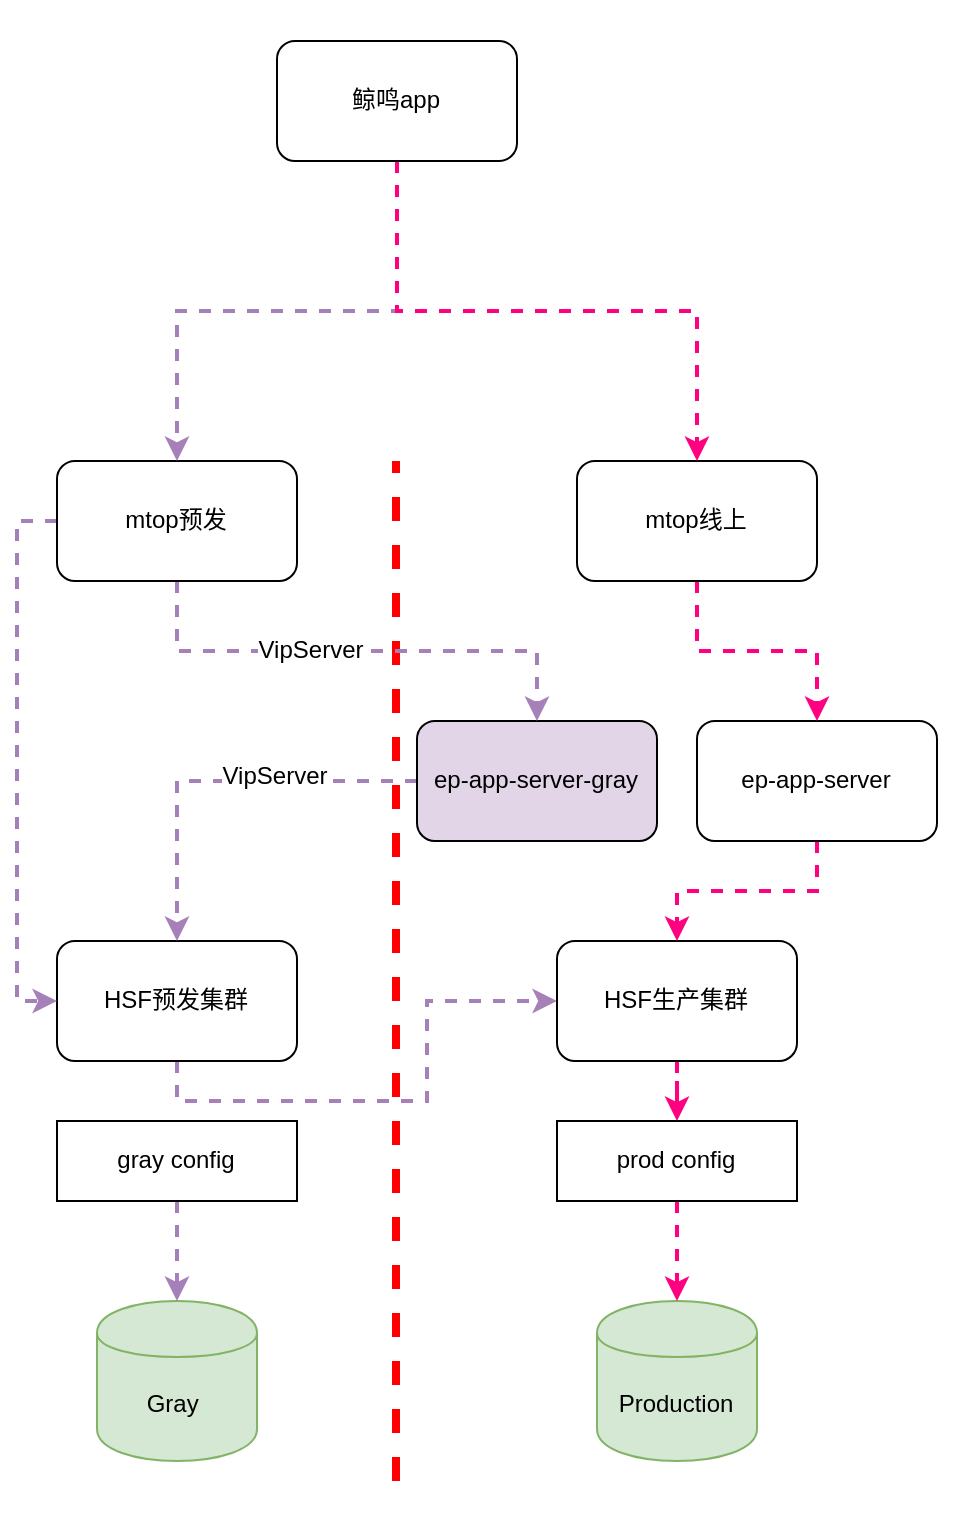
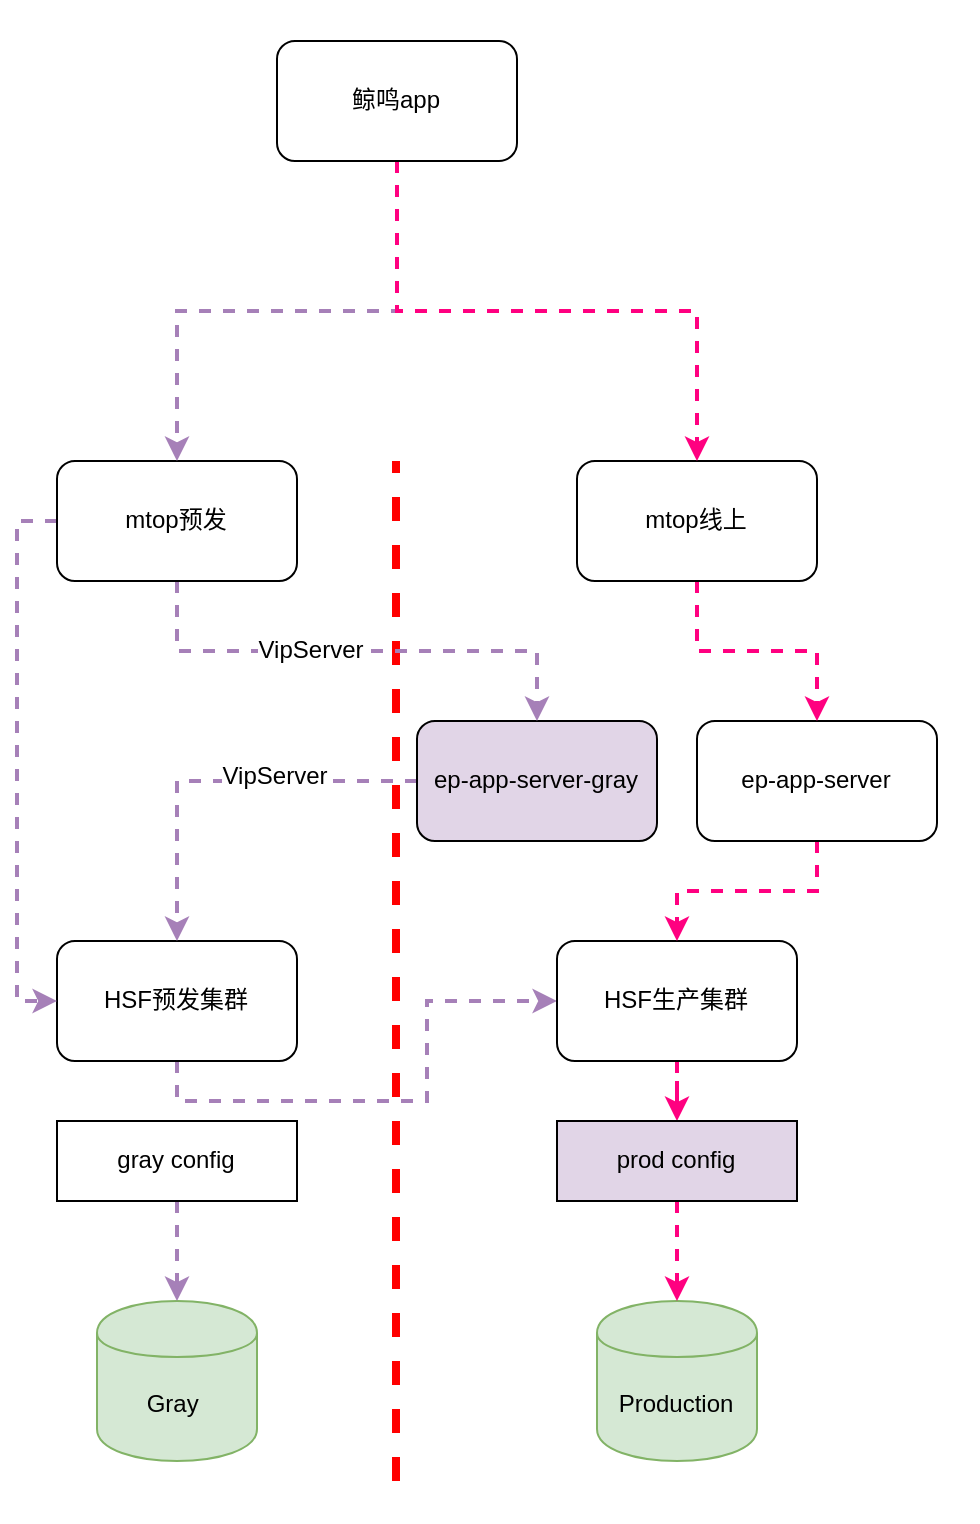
node "prod config": fillcolor #ffffff -> #e1d5e7
